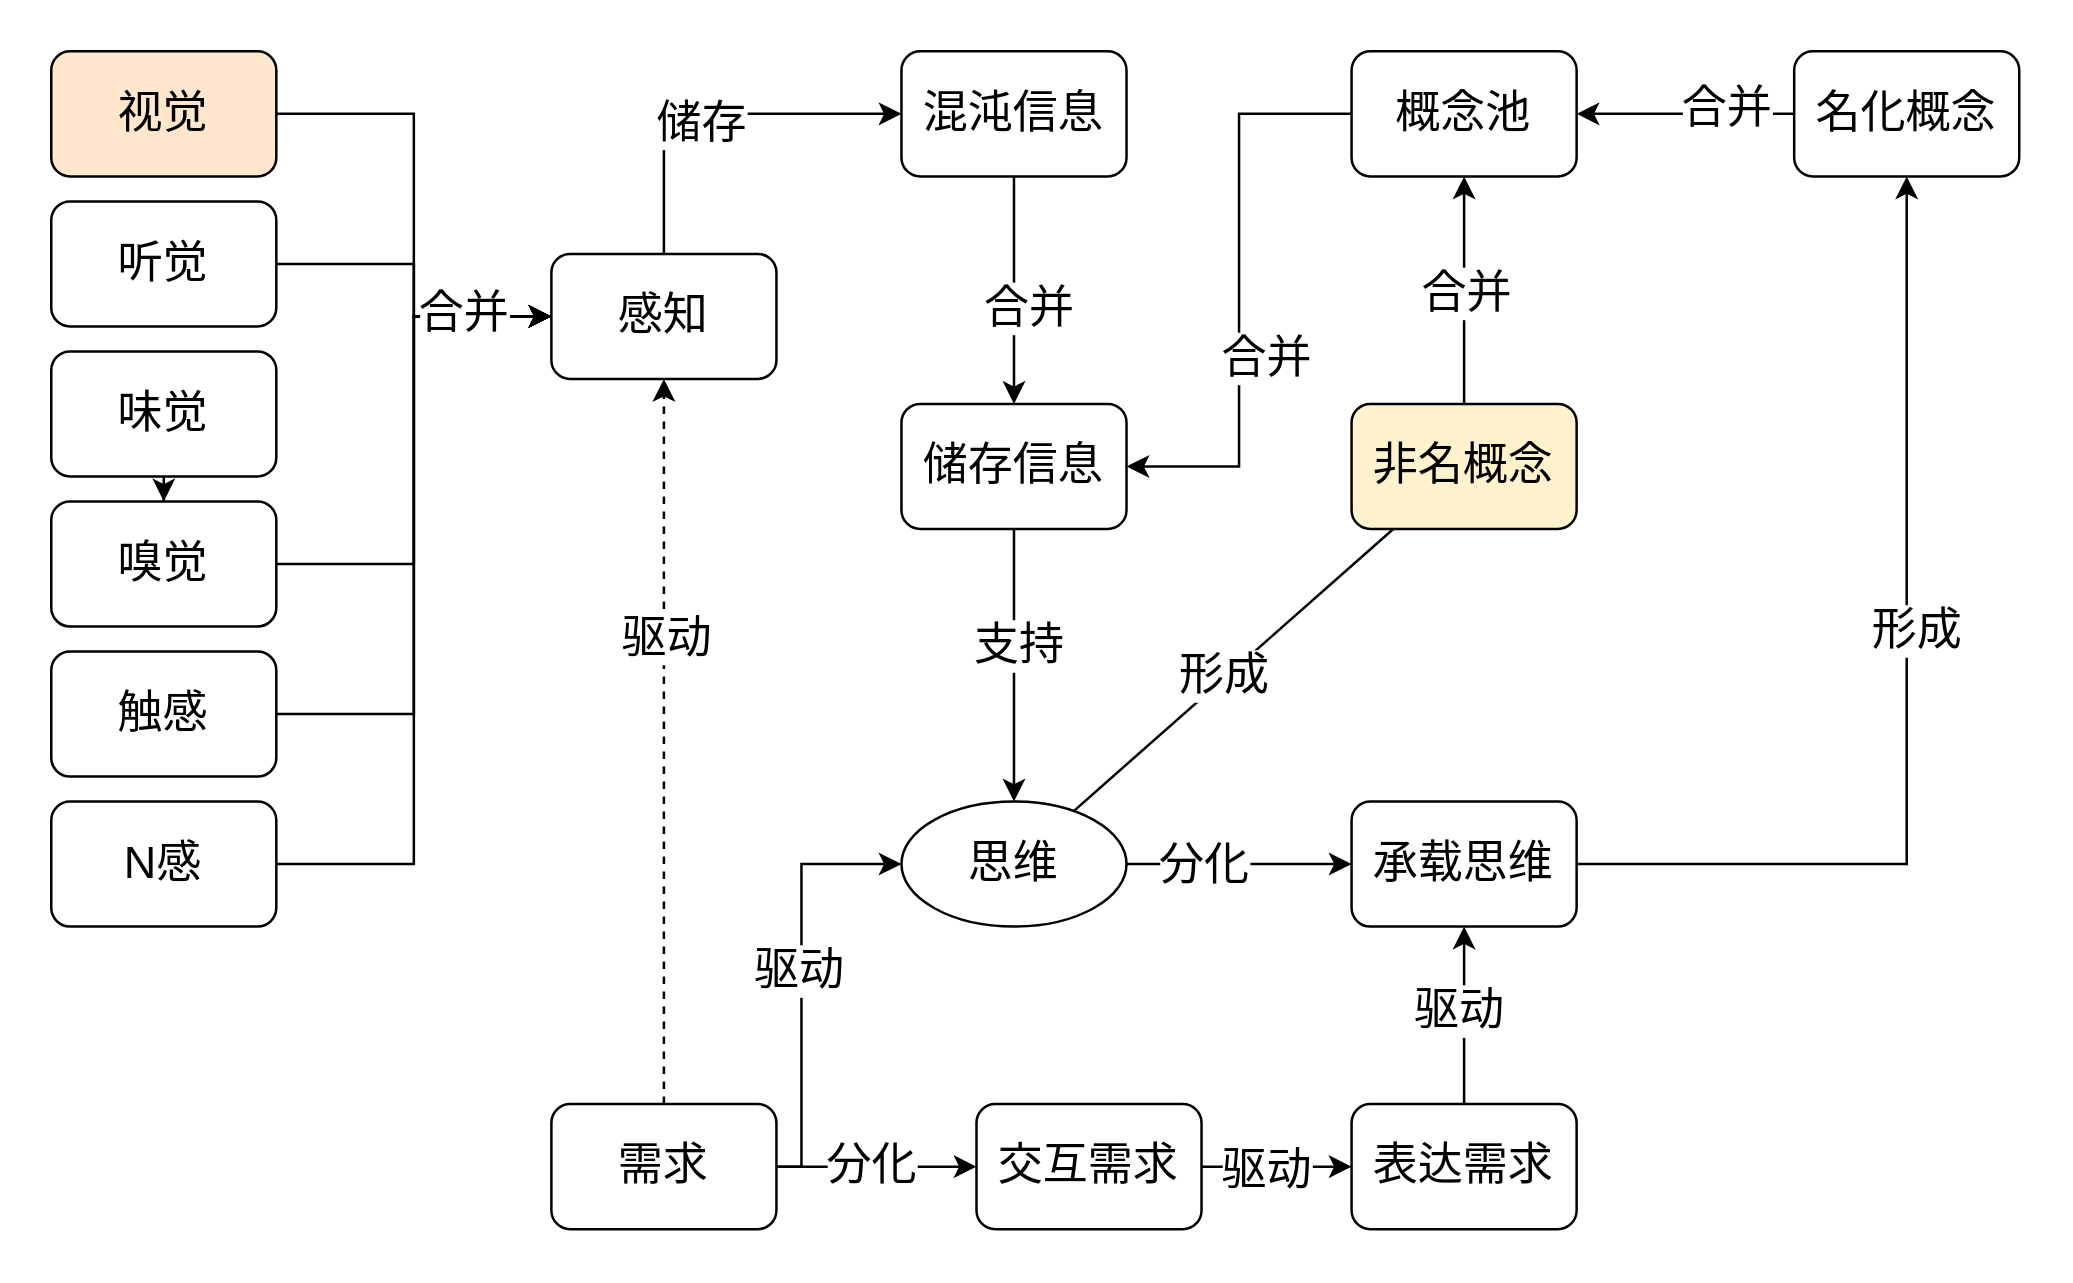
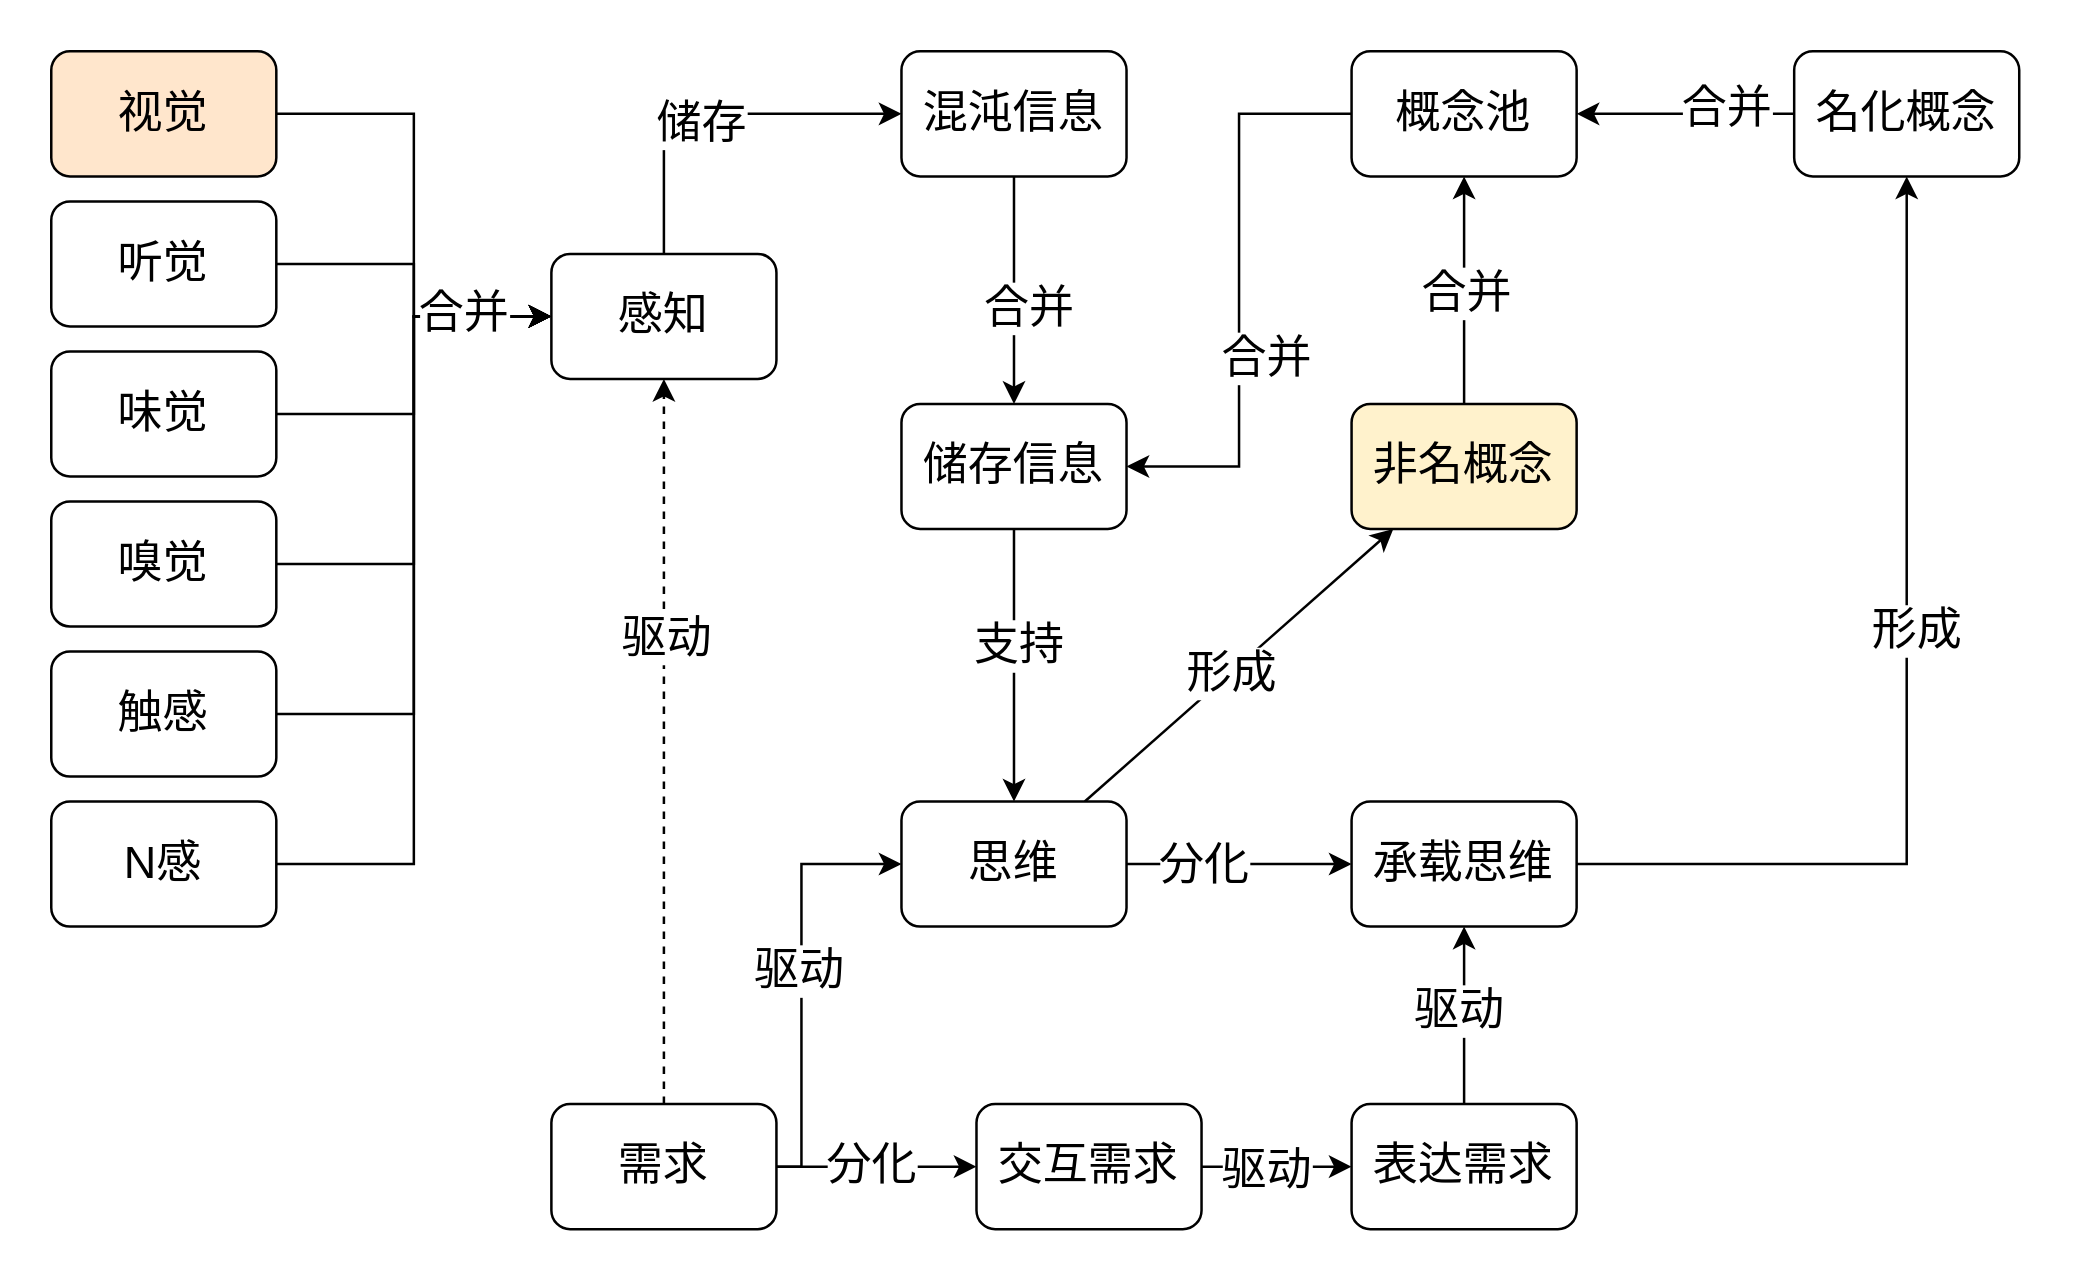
edge "味觉" -> "嗅觉": now "味觉" -> "感知"
edge "非名概念" -- "思维": arrowhead none -> classic
node "思维": shape ellipse -> rounded rectangle
